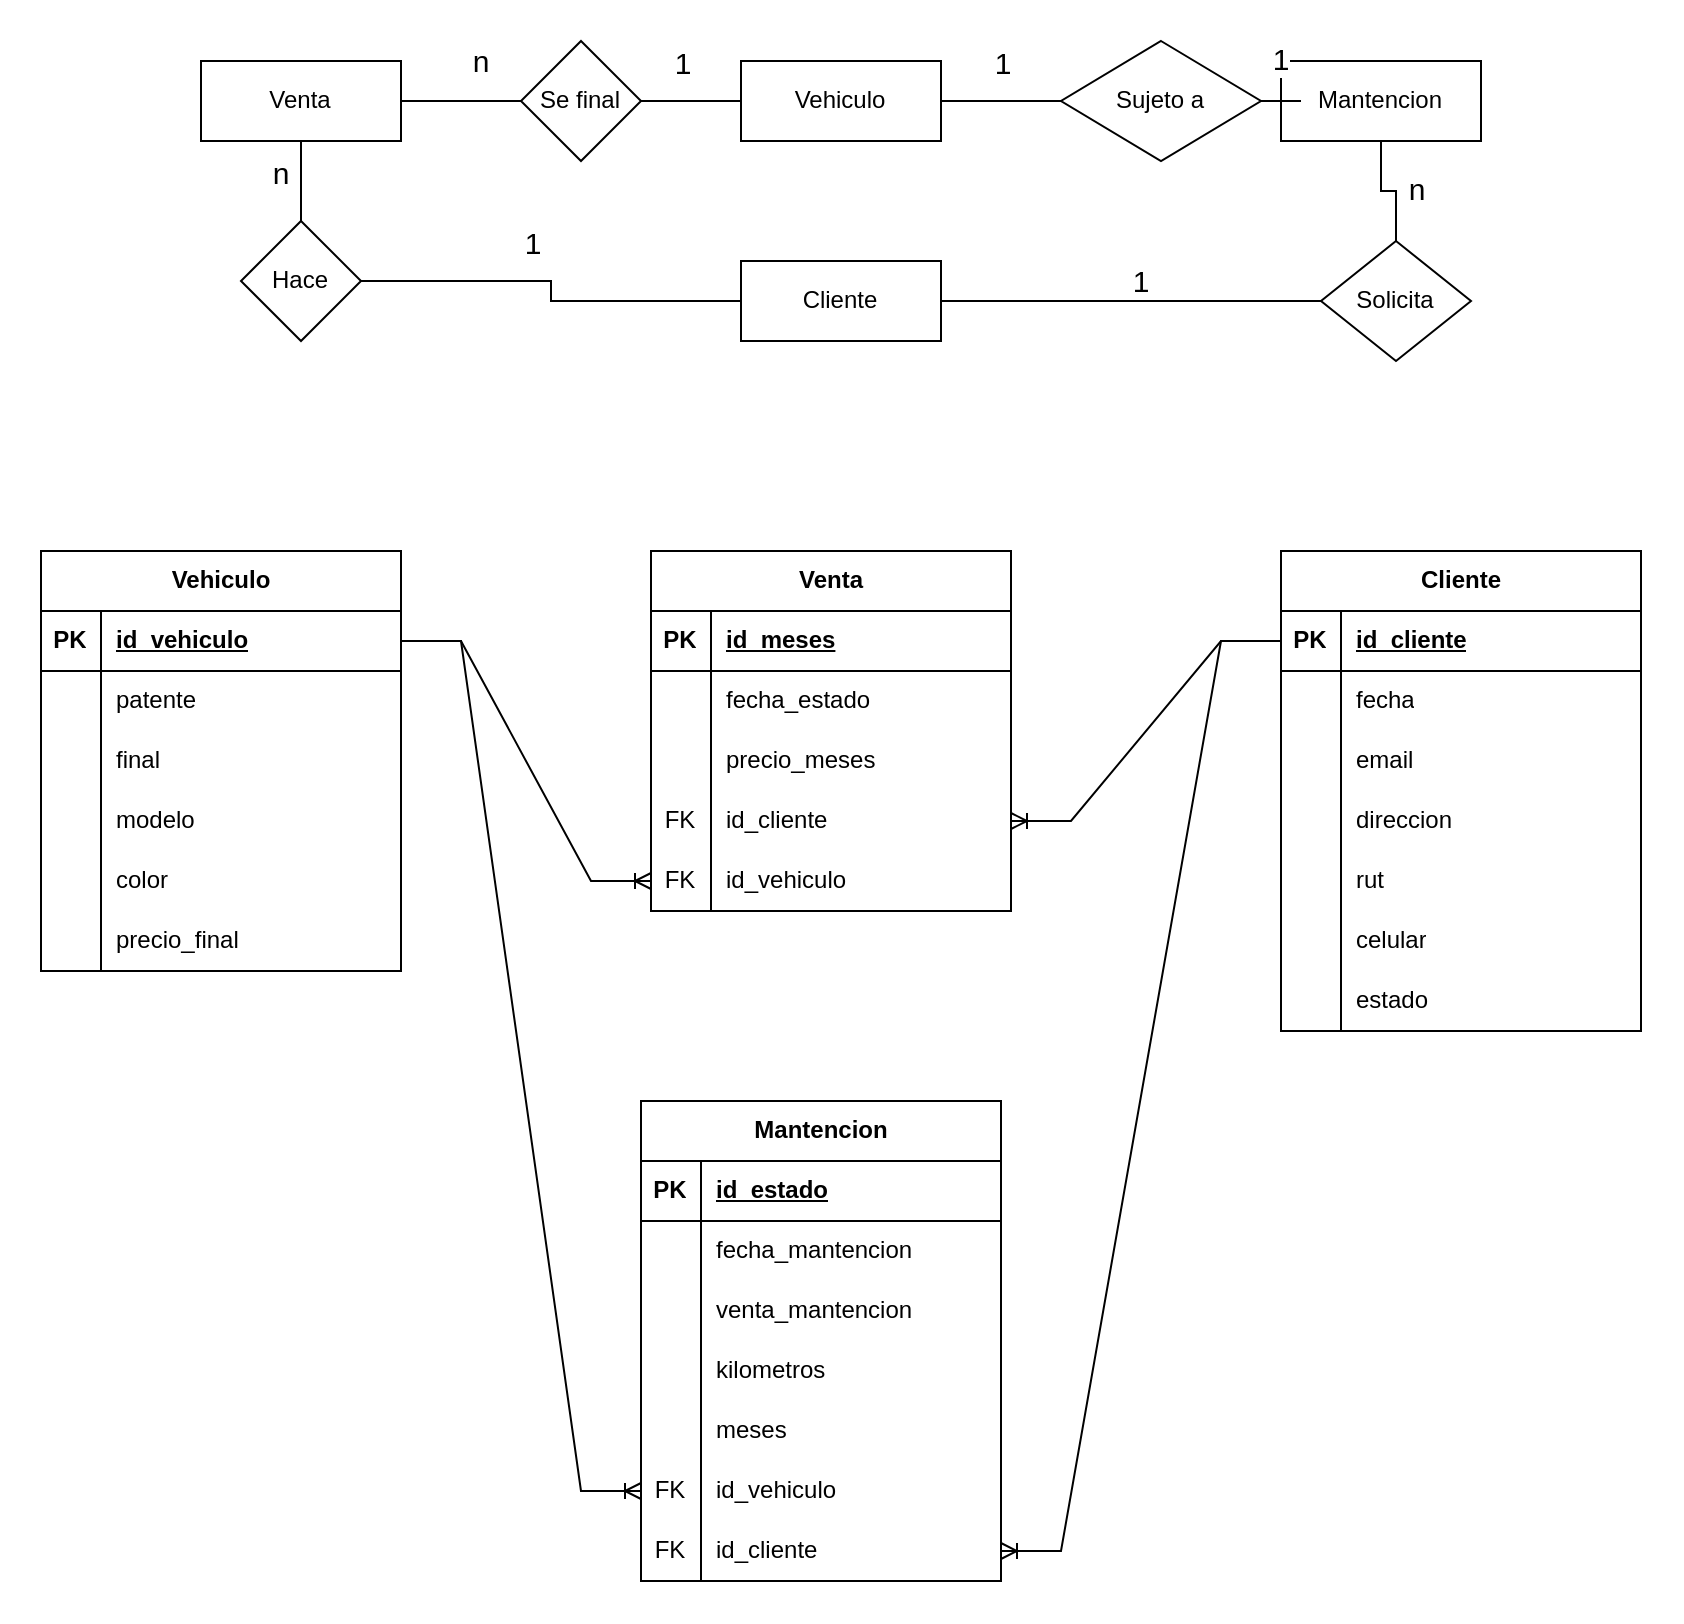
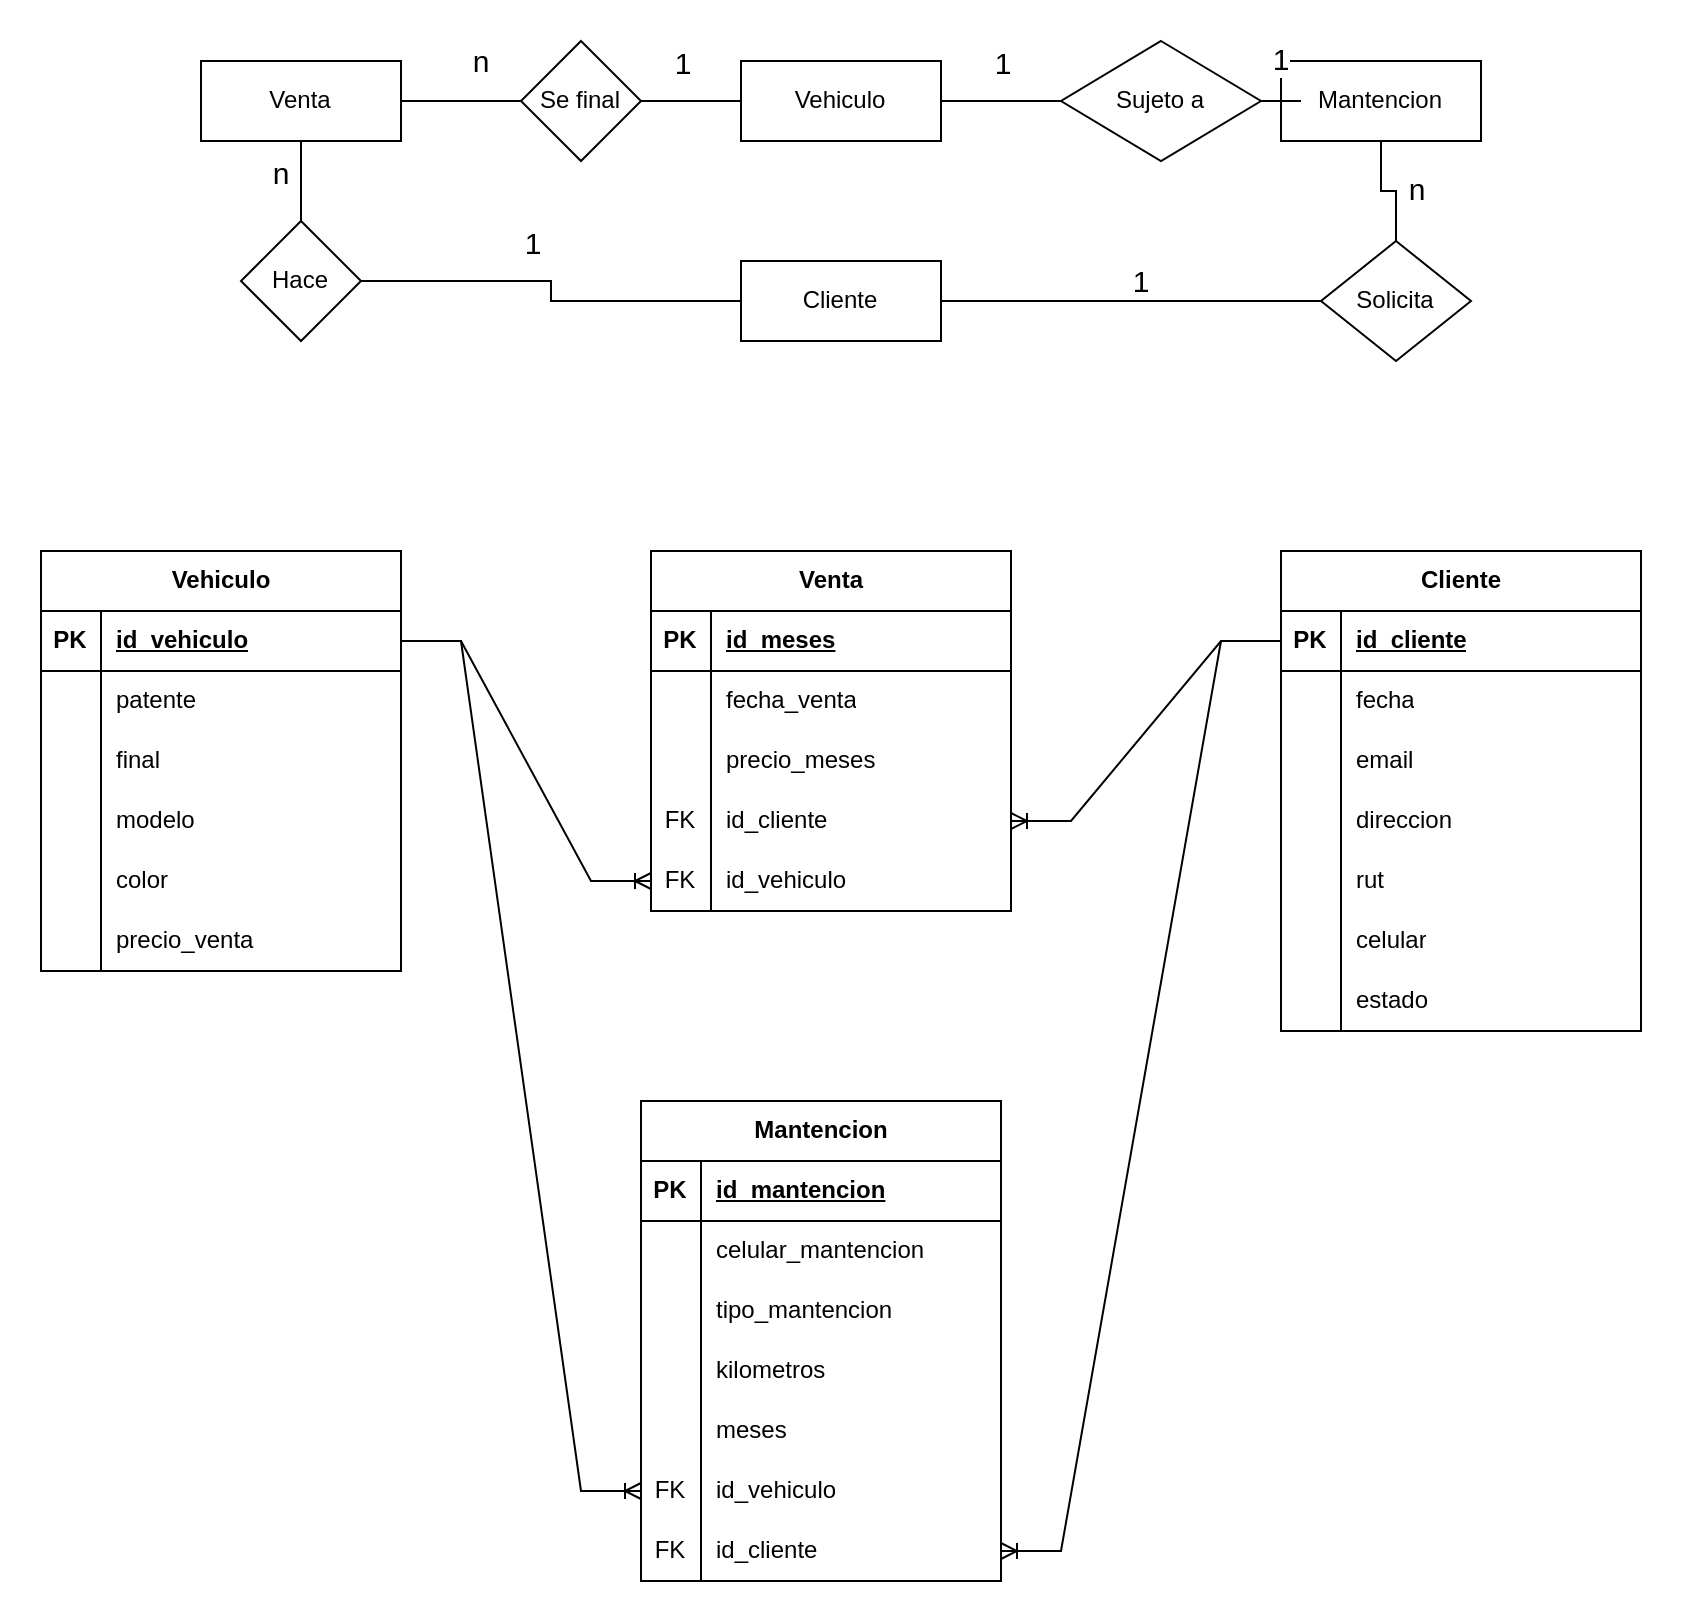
node "fecha_estado": label "fecha_estado" -> "fecha_venta"
node "precio_final": label "precio_final" -> "precio_venta"
node "id_estado": label "id_estado" -> "id_mantencion"
node "fecha_mantencion": label "fecha_mantencion" -> "celular_mantencion"
node "venta_mantencion": label "venta_mantencion" -> "tipo_mantencion"
